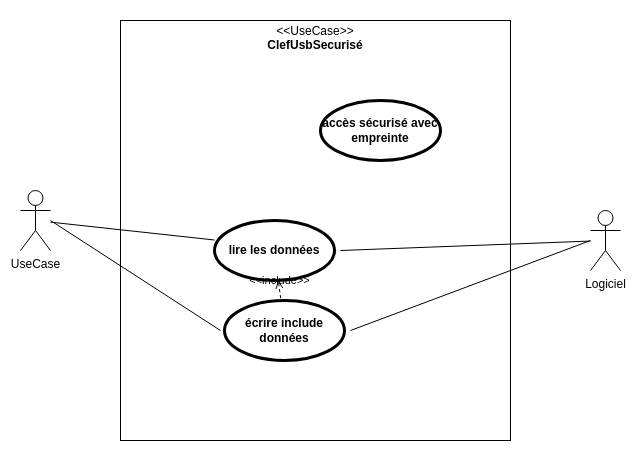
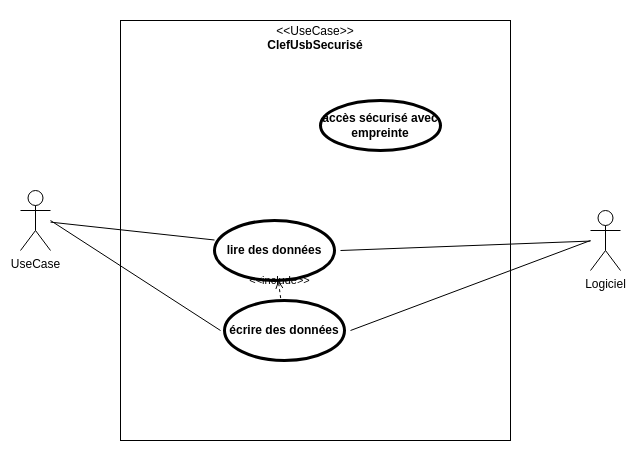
node "accès sécurisé avec empreinte": size 120x60 -> 120x50
node "lire les données": label "lire les données" -> "lire des données"
node "écrire include données": label "écrire include données" -> "écrire des données"
